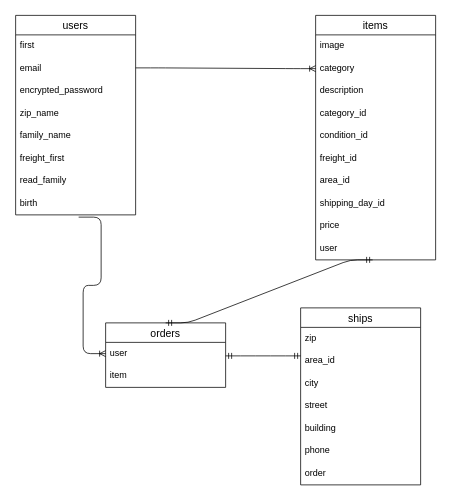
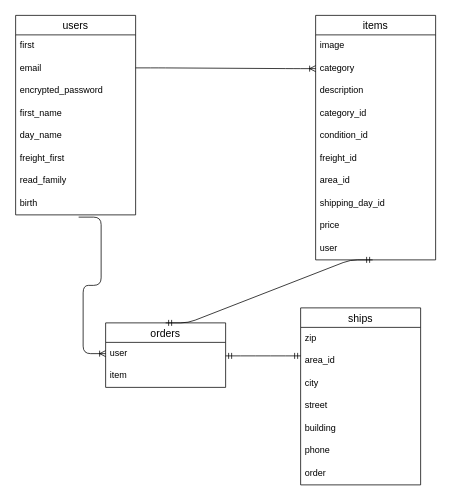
node "zip_name": label "zip_name" -> "first_name"
node "family_name": label "family_name" -> "day_name"
